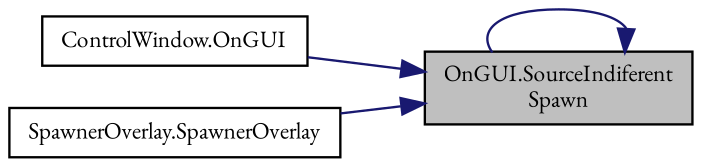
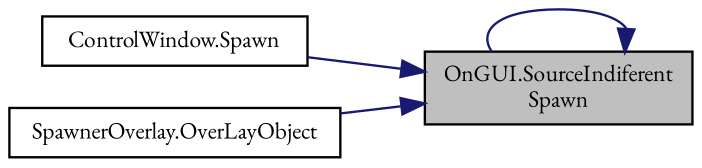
node "ControlWindow.OnGUI": label "ControlWindow.OnGUI" -> "ControlWindow.Spawn"
node "SpawnerOverlay.SpawnerOverlay": label "SpawnerOverlay.SpawnerOverlay" -> "SpawnerOverlay.OverLayObject"
